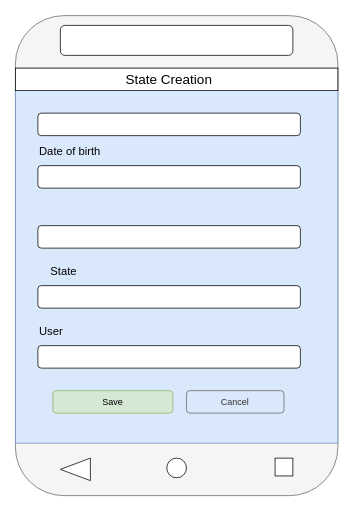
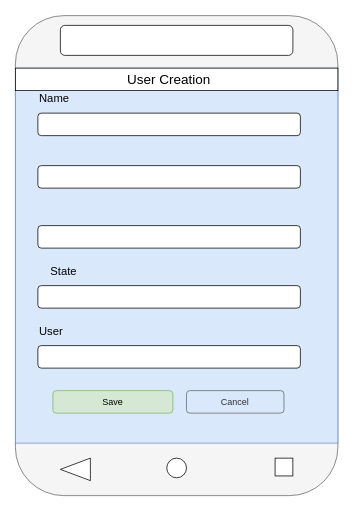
node "State Creation": label "State Creation" -> "User Creation"
node "Name": added
node "Date of birth": removed
